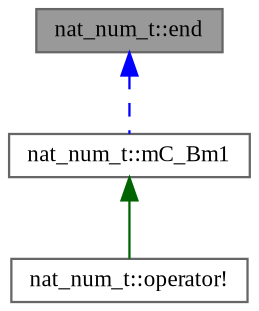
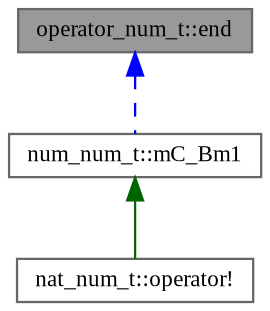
node "nat_num_t::end": label "nat_num_t::end" -> "operator_num_t::end"
node "nat_num_t::mC_Bm1": label "nat_num_t::mC_Bm1" -> "num_num_t::mC_Bm1"
